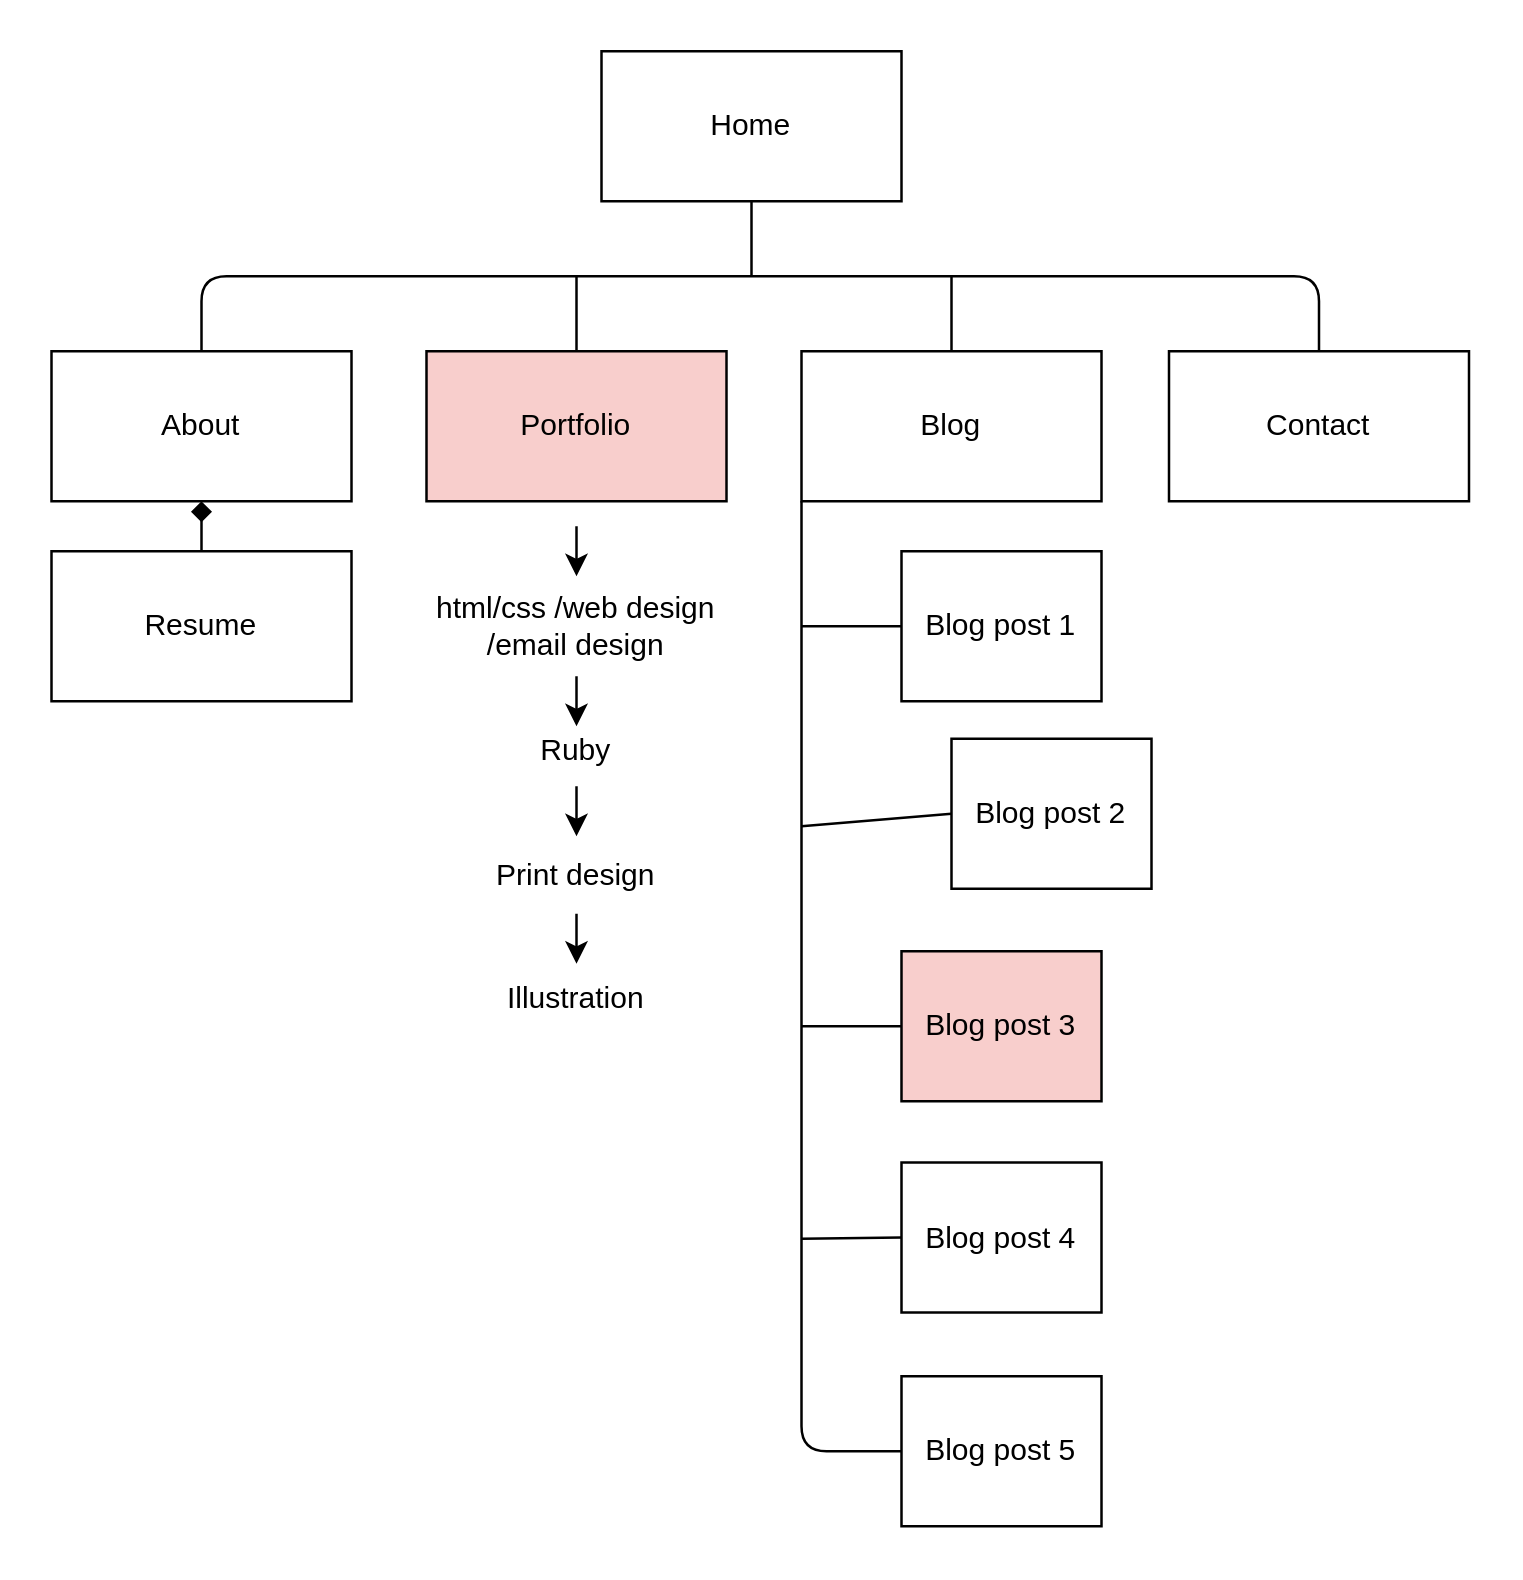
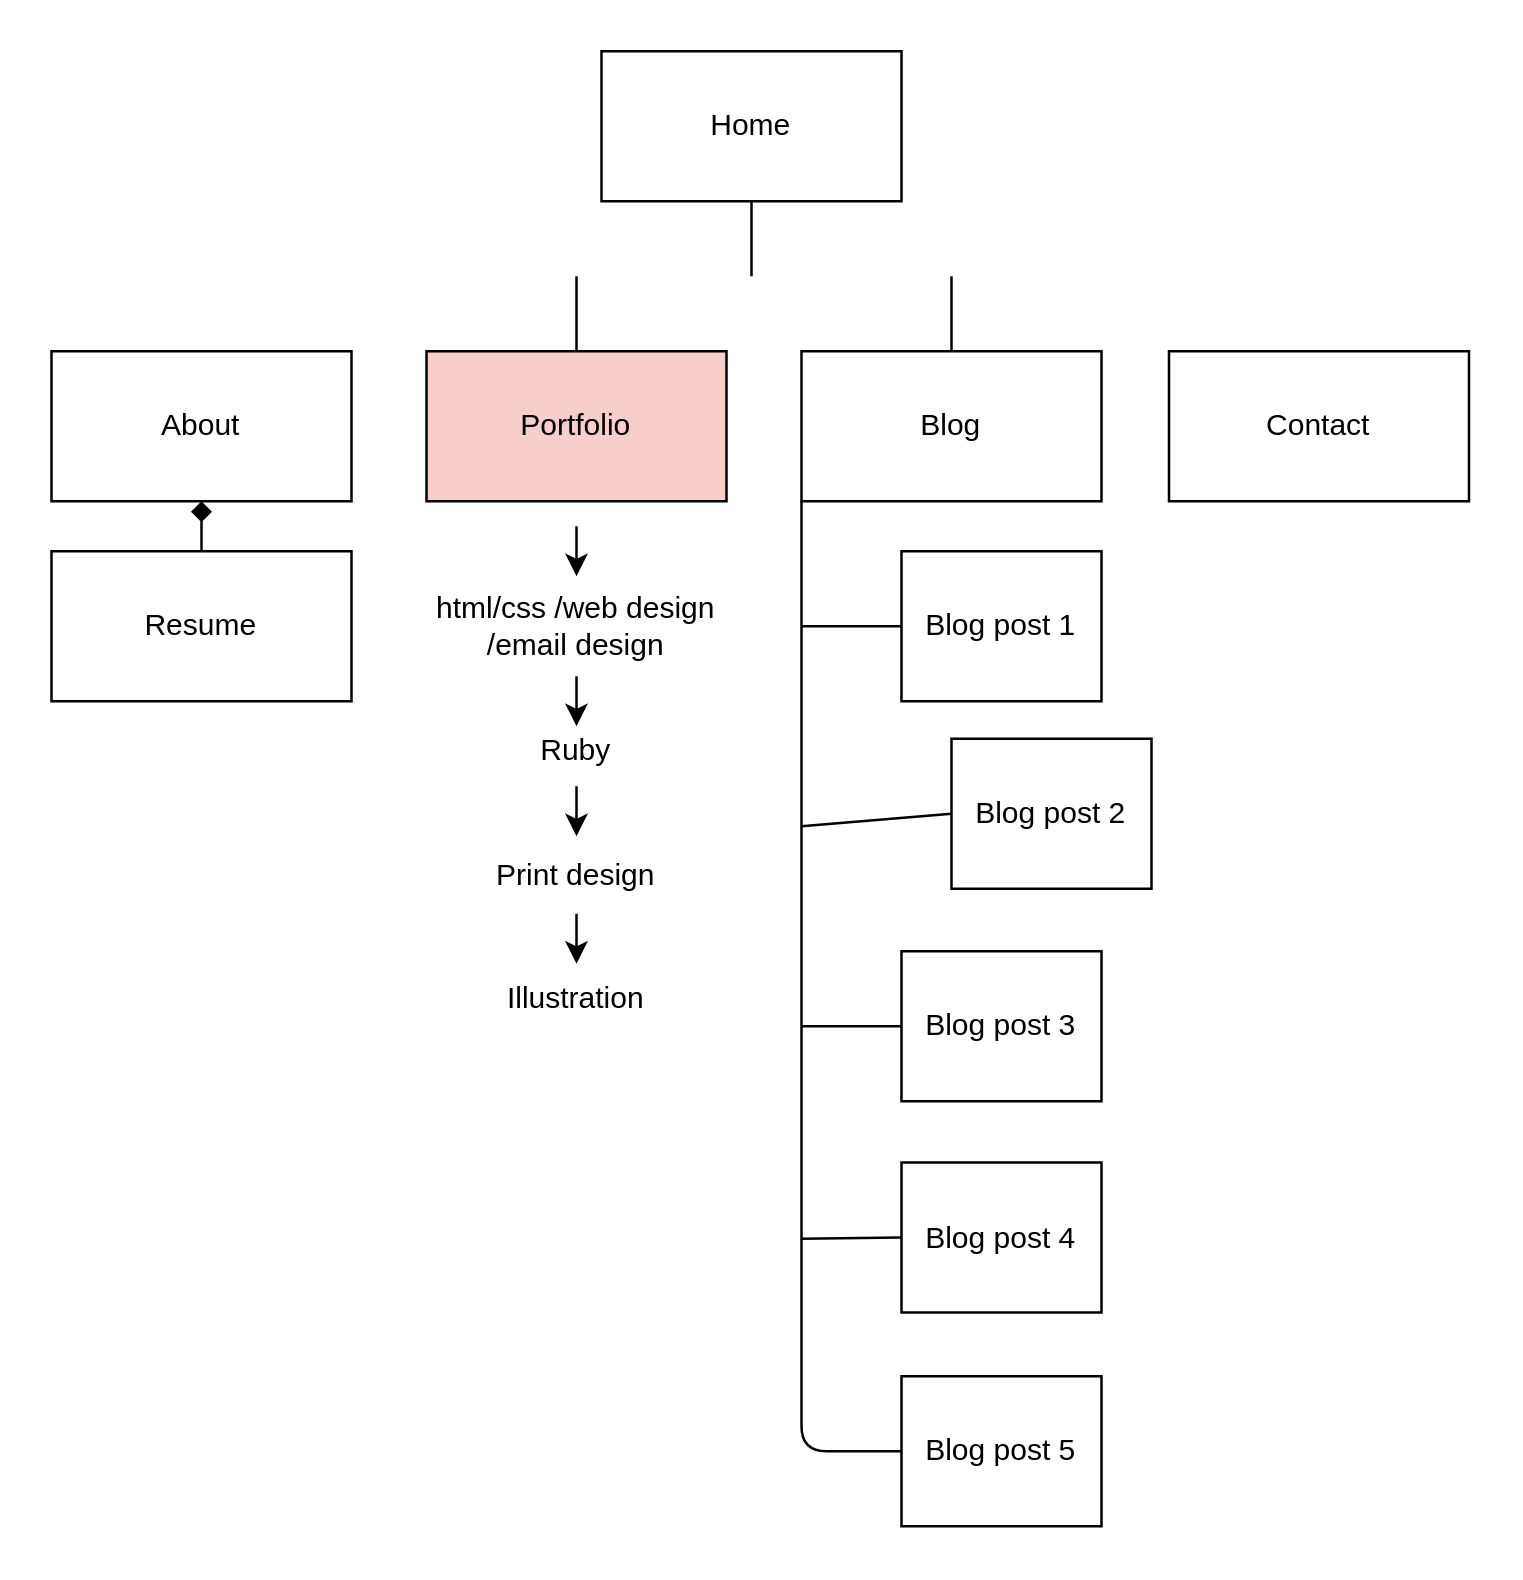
edge "About" -- "Contact": removed
node "Blog post 3": fillcolor #f8cecc -> #ffffff
